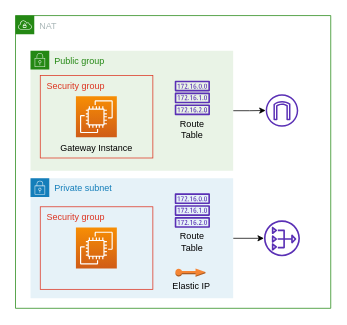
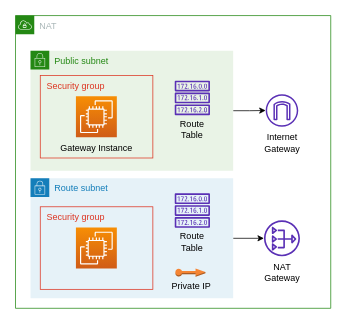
node "Public group": label "Public group" -> "Public subnet"
node "Internet Gateway": added
node "Private subnet": label "Private subnet" -> "Route subnet"
node "NAT Gateway": added
node "Elastic IP": label "Elastic IP" -> "Private IP"
